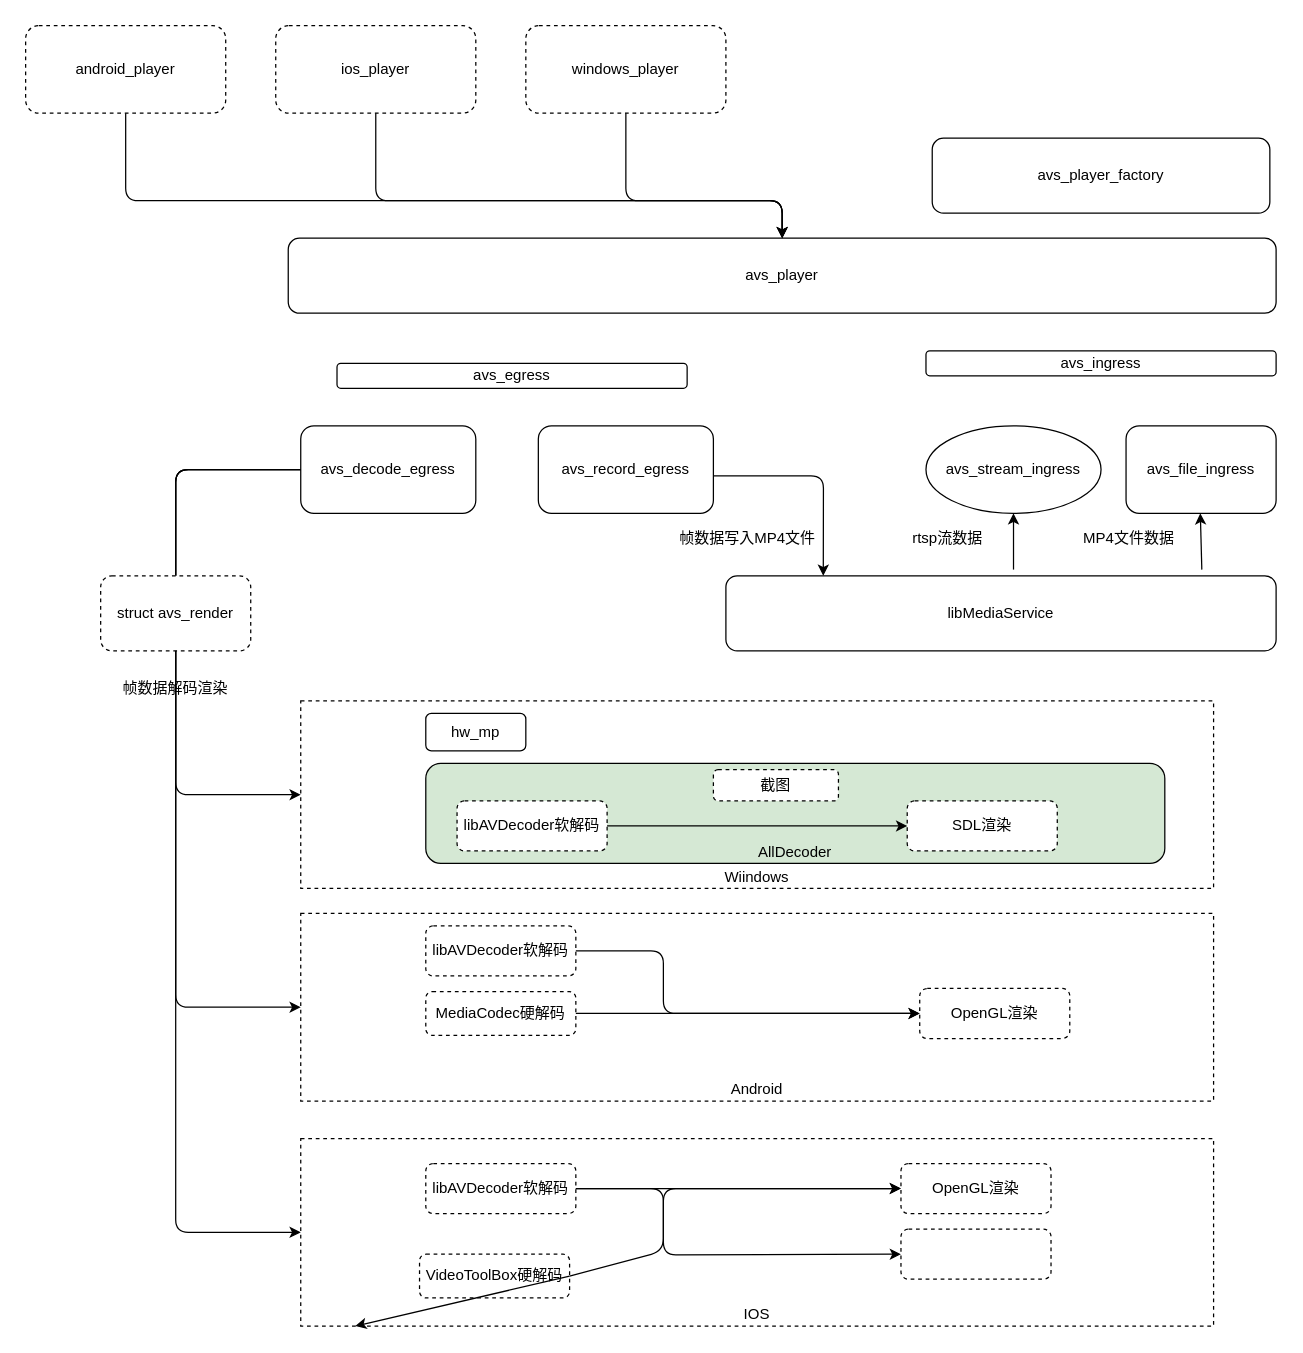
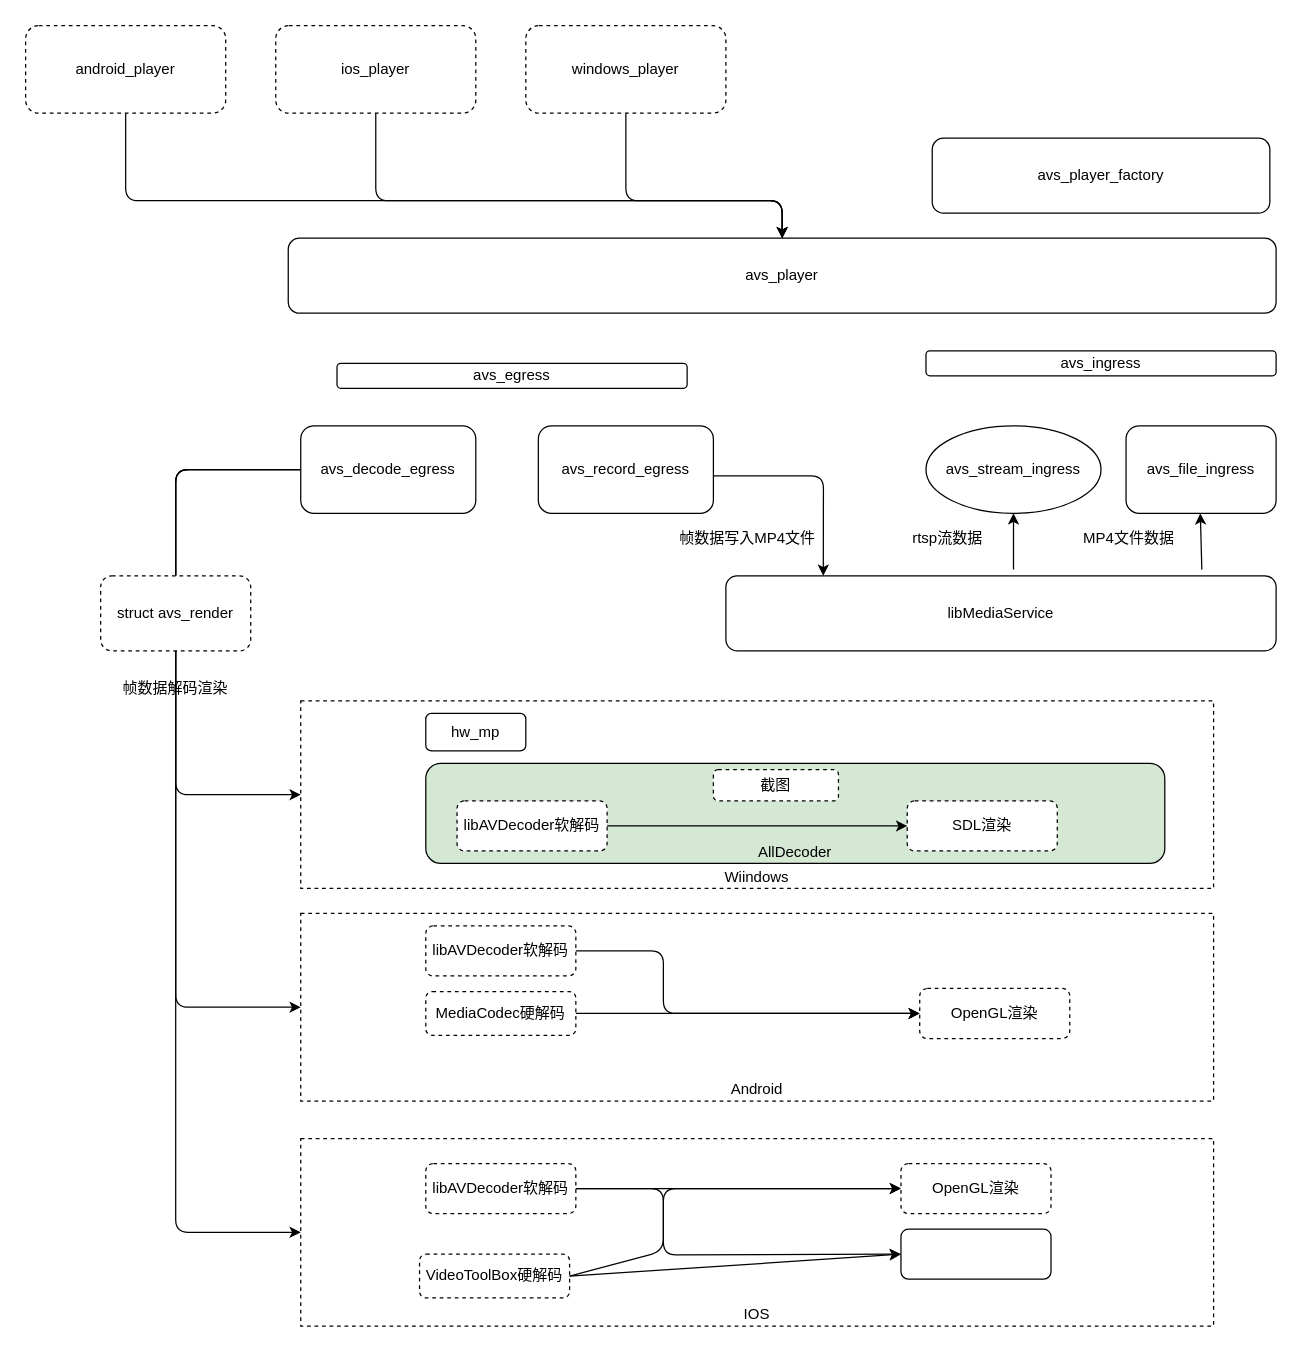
node "UIImage渲染": style dashed -> solid
edge "VideoToolBox硬解码" -> "IOS": now "VideoToolBox硬解码" -> "UIImage渲染"
